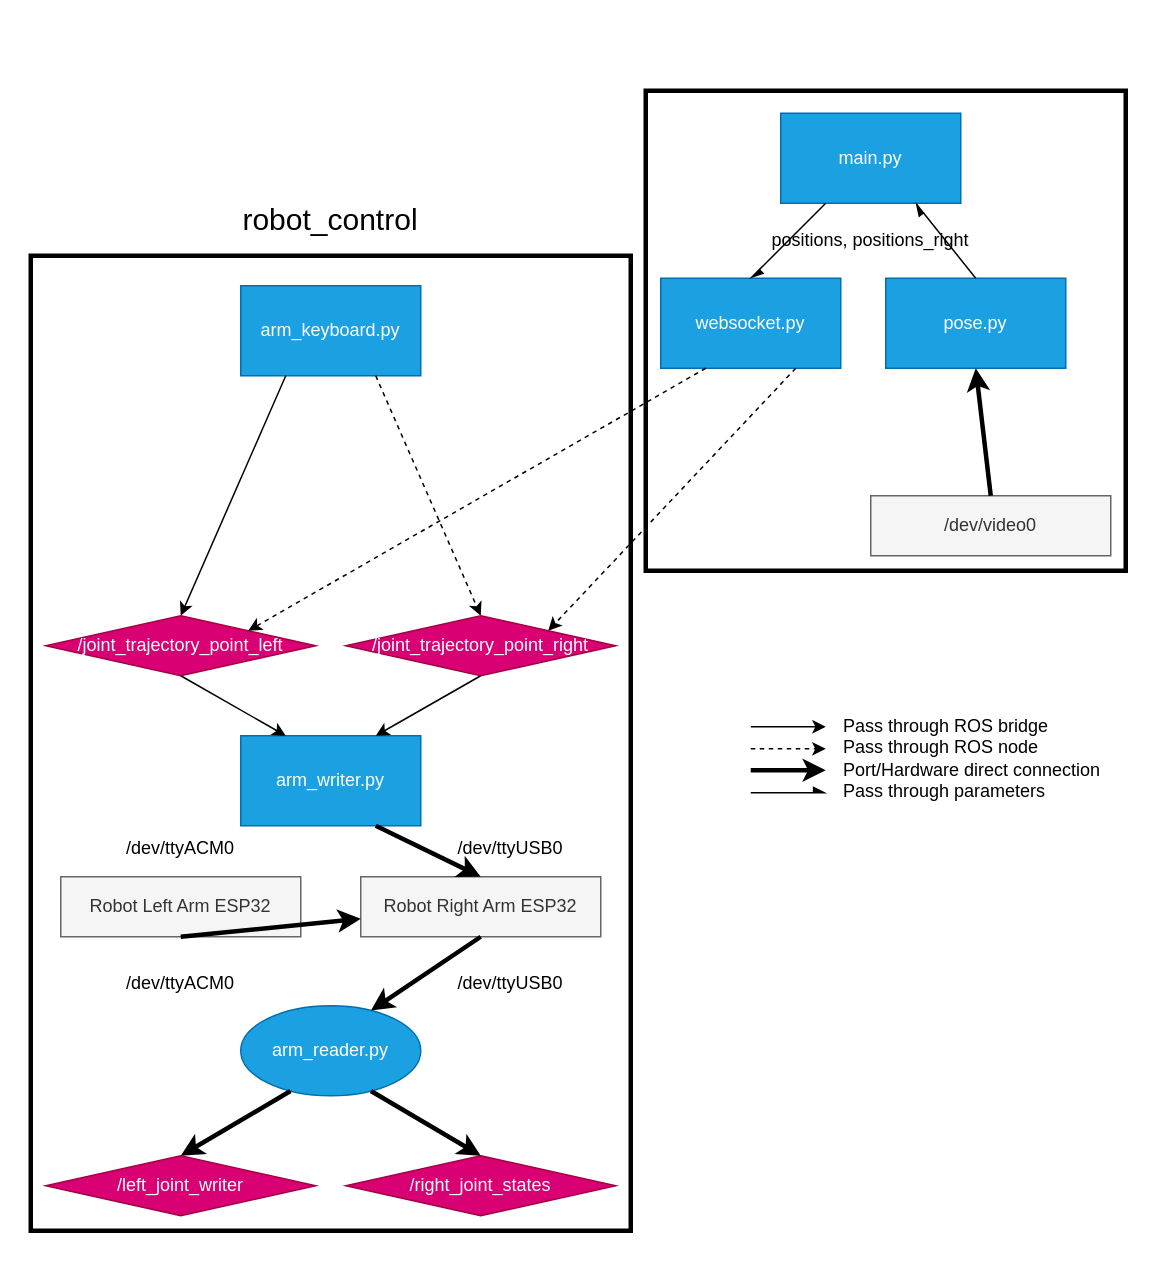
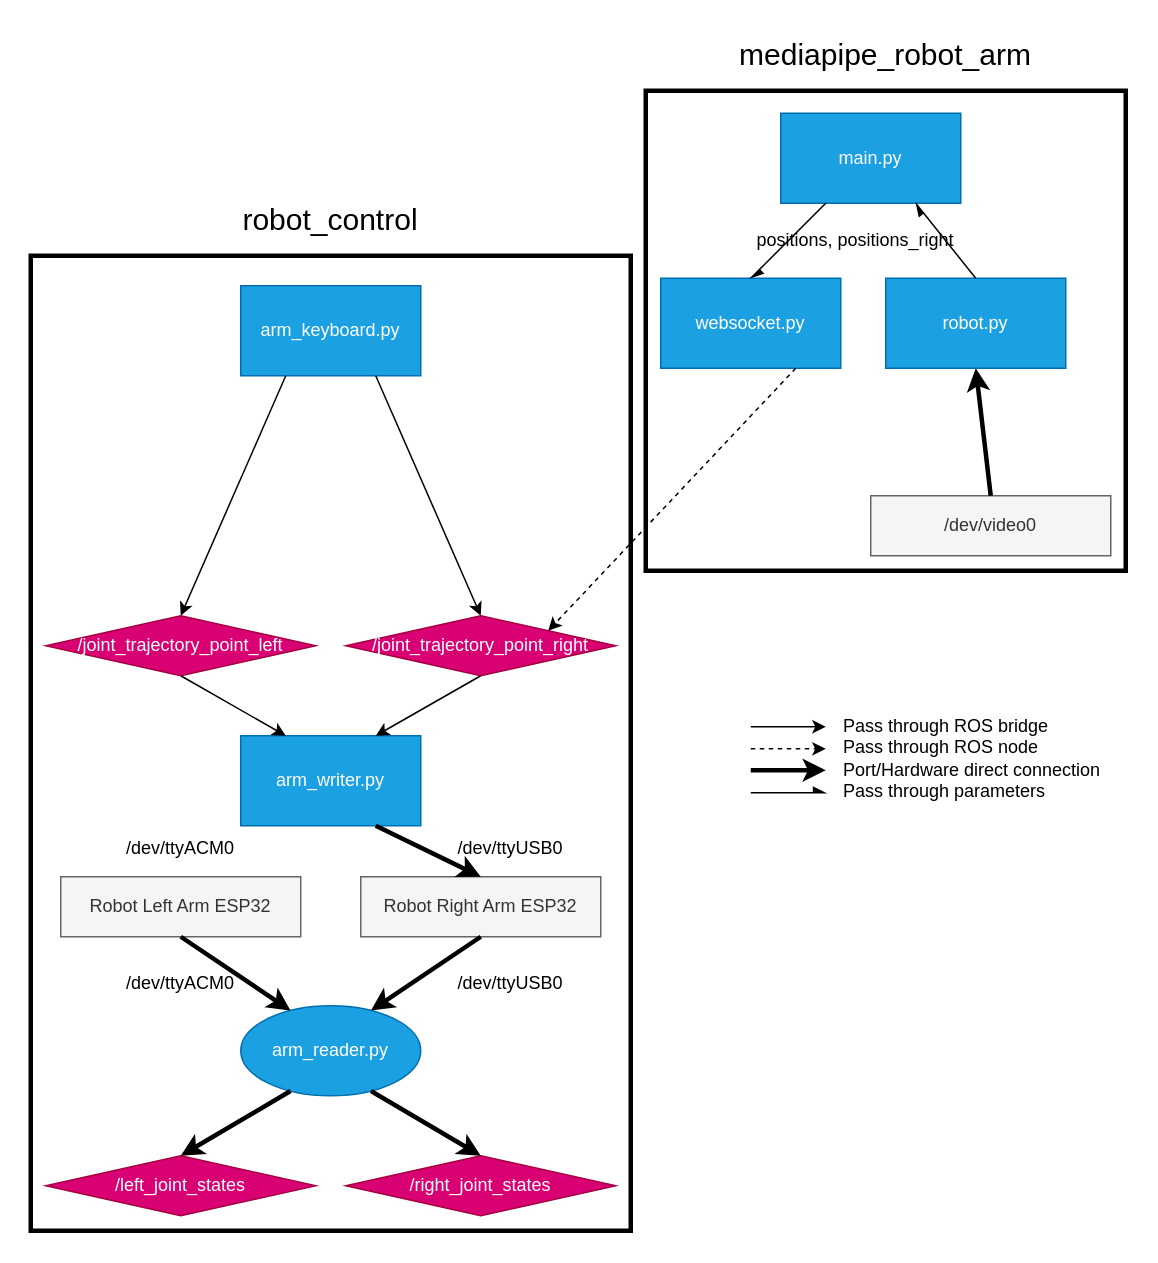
node "mediapipe_robot_arm": added
node "positions, positions_right": moved (871, 241) -> (856, 241)
node "pose.py": label "pose.py" -> "robot.py"
edge "arm_keyboard.py" -> "/joint_trajectory_point_right": style dashed -> solid
edge "websocket.py" -> "/joint_trajectory_point_left": removed
edge "Robot Left Arm ESP32" -> "Robot Right Arm ESP32": now "Robot Left Arm ESP32" -> "arm_reader.py"
node "/left_joint_writer": label "/left_joint_writer" -> "/left_joint_states"
